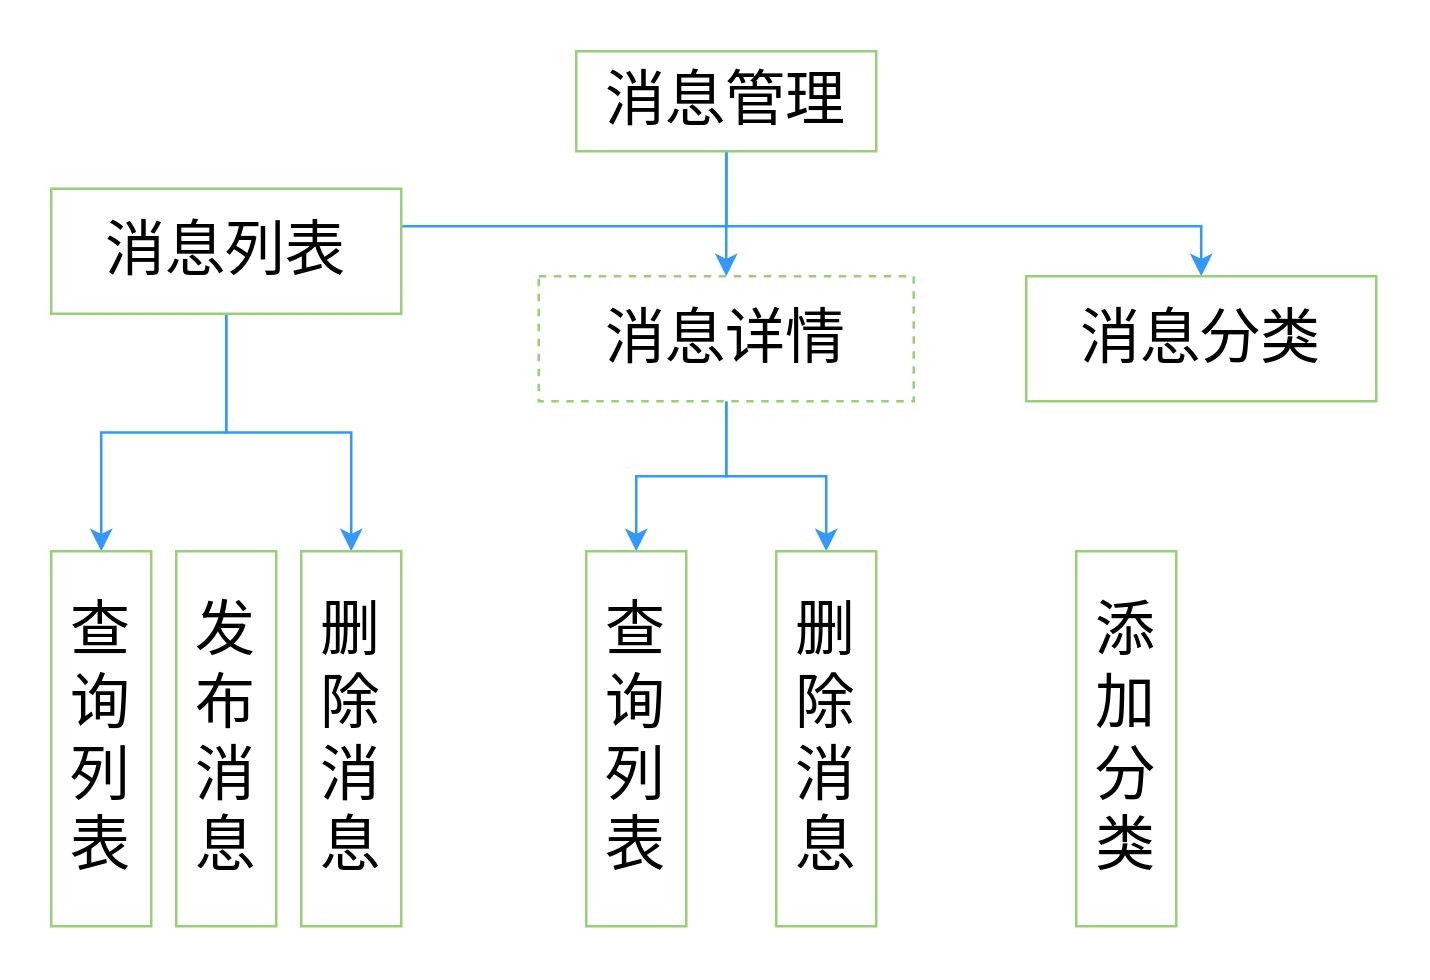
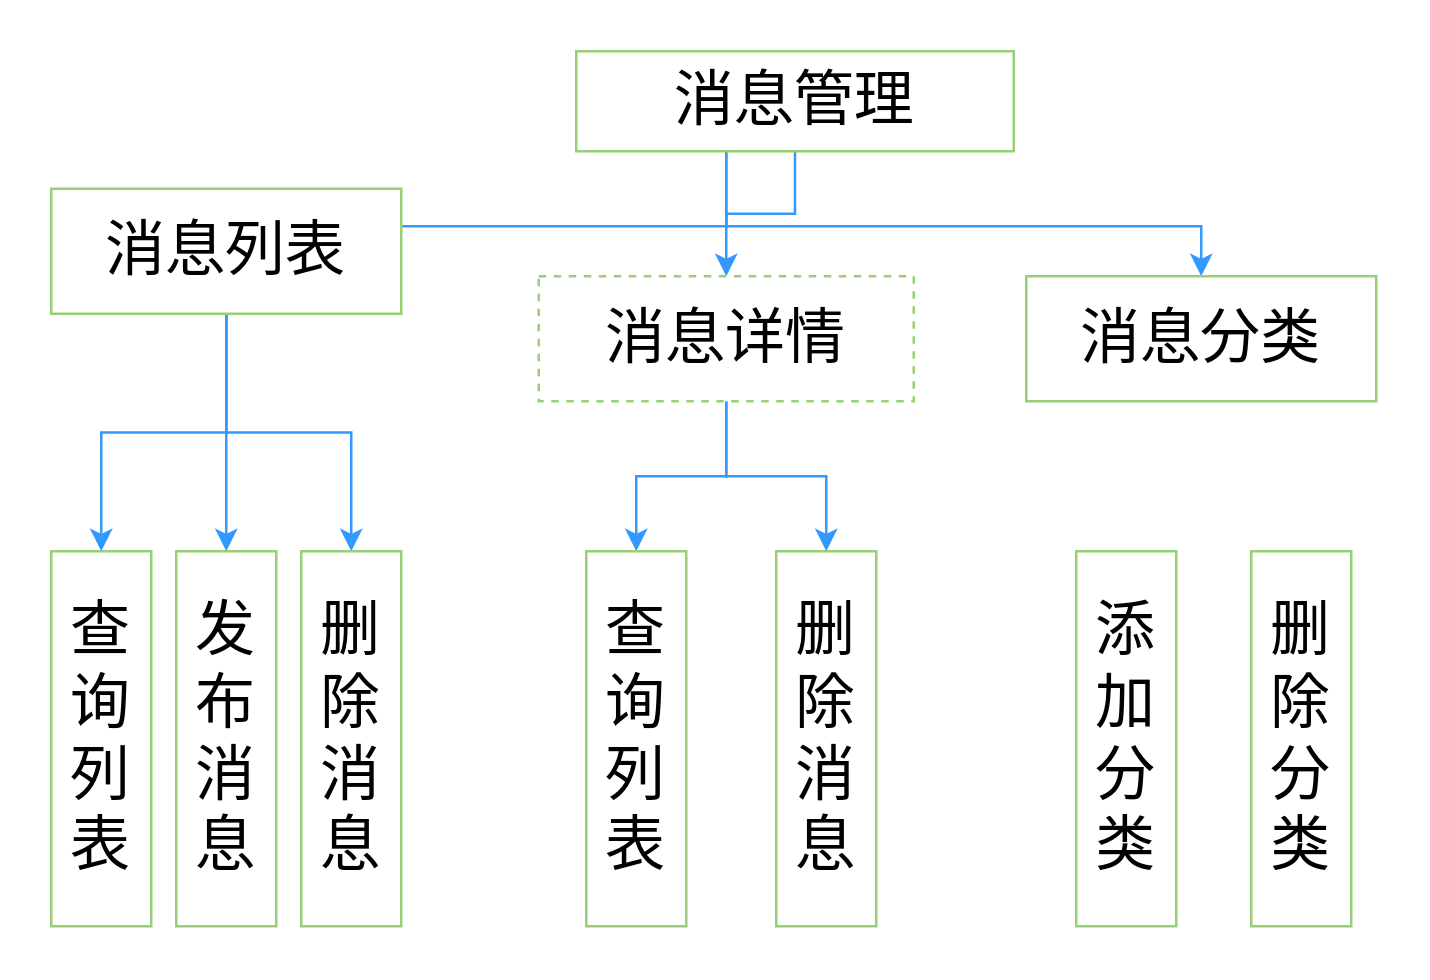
node "消息管理": size 300x100 -> 438x100
edge "消息列表" -> "发布消息": added
node "删除分类": added
